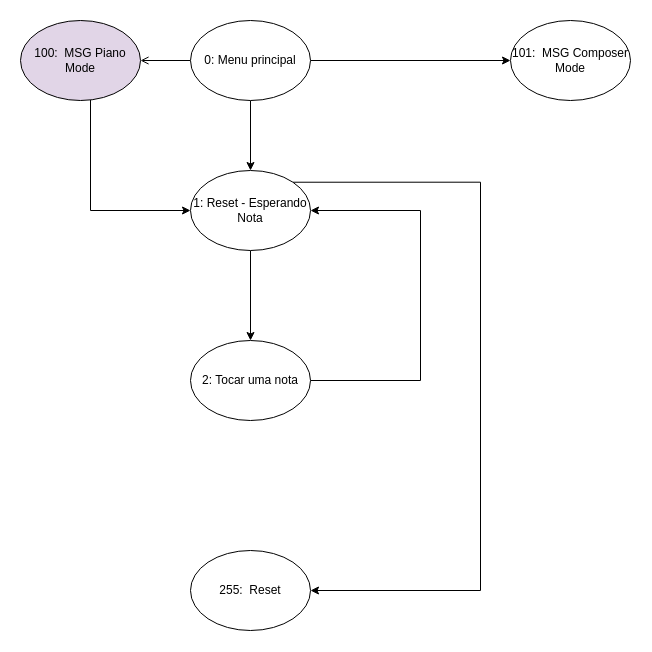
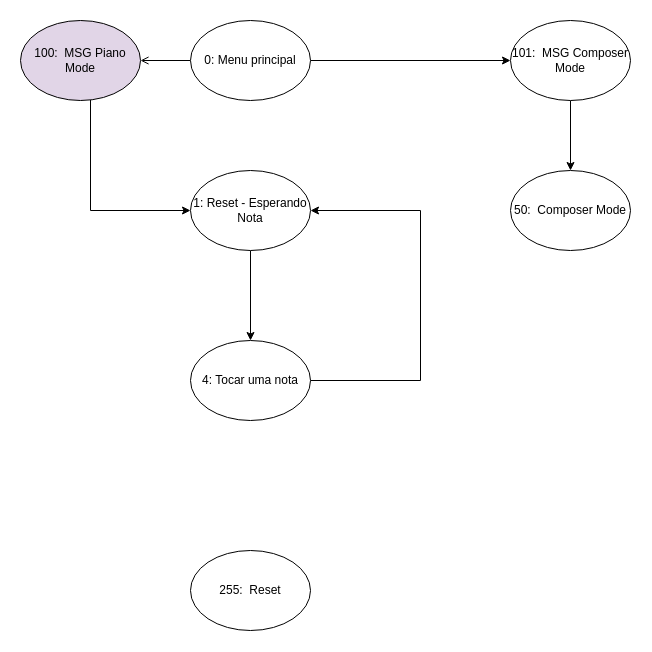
edge "0: Menu principal" -> "1: Reset - Esperando Nota": removed
edge "101: MSG Composer Mode" -> "50: Composer Mode": added
node "50: Composer Mode": added
edge "1: Reset - Esperando Nota" -> "255: Reset": removed
node "2: Tocar uma nota": label "2: Tocar uma nota" -> "4: Tocar uma nota"
